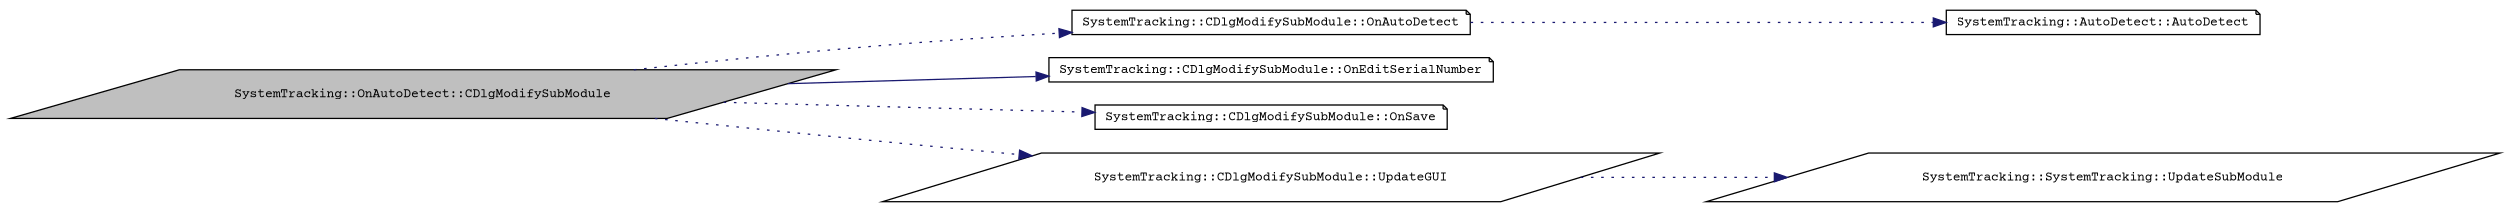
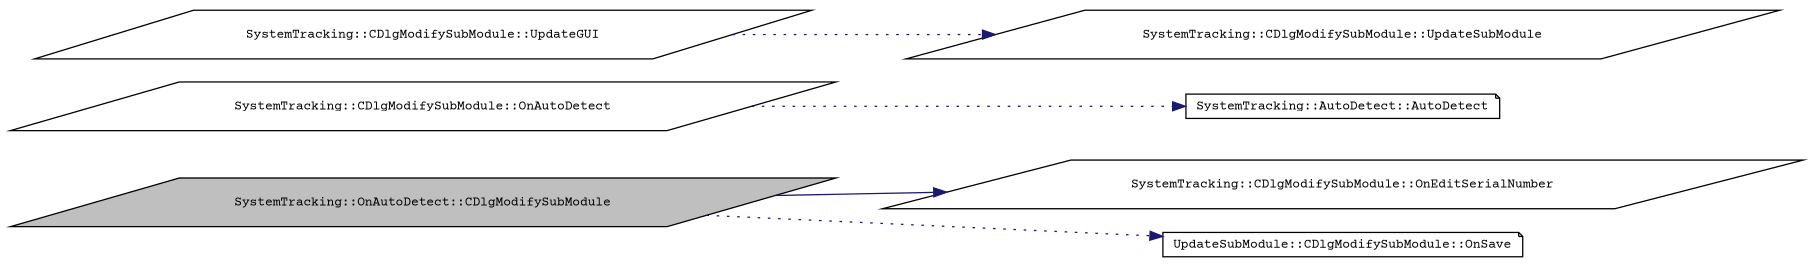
node "SystemTracking::CDlgModifySubModule::OnAutoDetect": shape note -> parallelogram
edge "SystemTracking::OnAutoDetect::CDlgModifySubModule" -> "SystemTracking::CDlgModifySubModule::OnAutoDetect": removed
node "SystemTracking::CDlgModifySubModule::OnEditSerialNumber": shape note -> parallelogram
node "SystemTracking::CDlgModifySubModule::OnSave": label "SystemTracking::CDlgModifySubModule::OnSave" -> "UpdateSubModule::CDlgModifySubModule::OnSave"
edge "SystemTracking::OnAutoDetect::CDlgModifySubModule" -> "SystemTracking::CDlgModifySubModule::UpdateGUI": removed
node "SystemTracking::SystemTracking::UpdateSubModule": label "SystemTracking::SystemTracking::UpdateSubModule" -> "SystemTracking::CDlgModifySubModule::UpdateSubModule"
